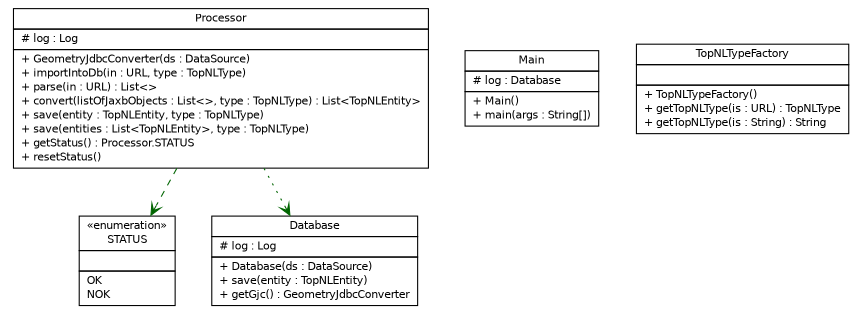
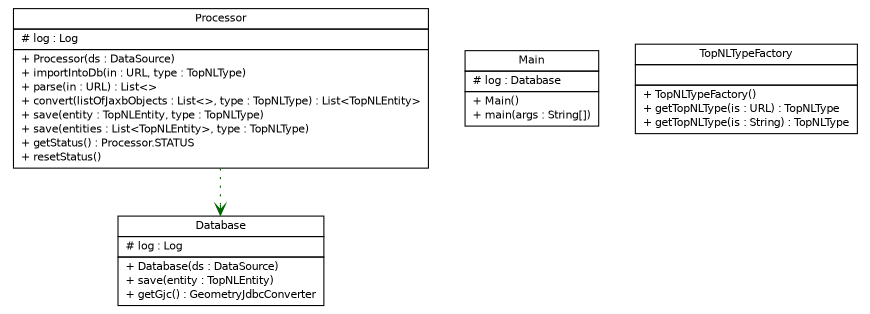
node "Processor": text "+ GeometryJdbcConverter(ds : DataSource)" -> "+ Processor(ds : DataSource)"
node "TopNLTypeFactory": text "+ getTopNLType(is : String) : String" -> "+ getTopNLType(is : String) : TopNLType"
node "STATUS": removed
